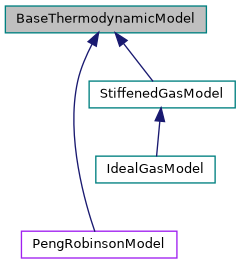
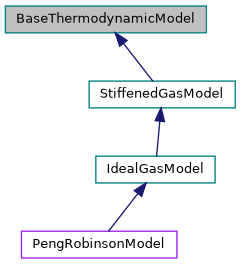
edge "PengRobinsonModel" -> "BaseThermodynamicModel": now "PengRobinsonModel" -> "IdealGasModel"
